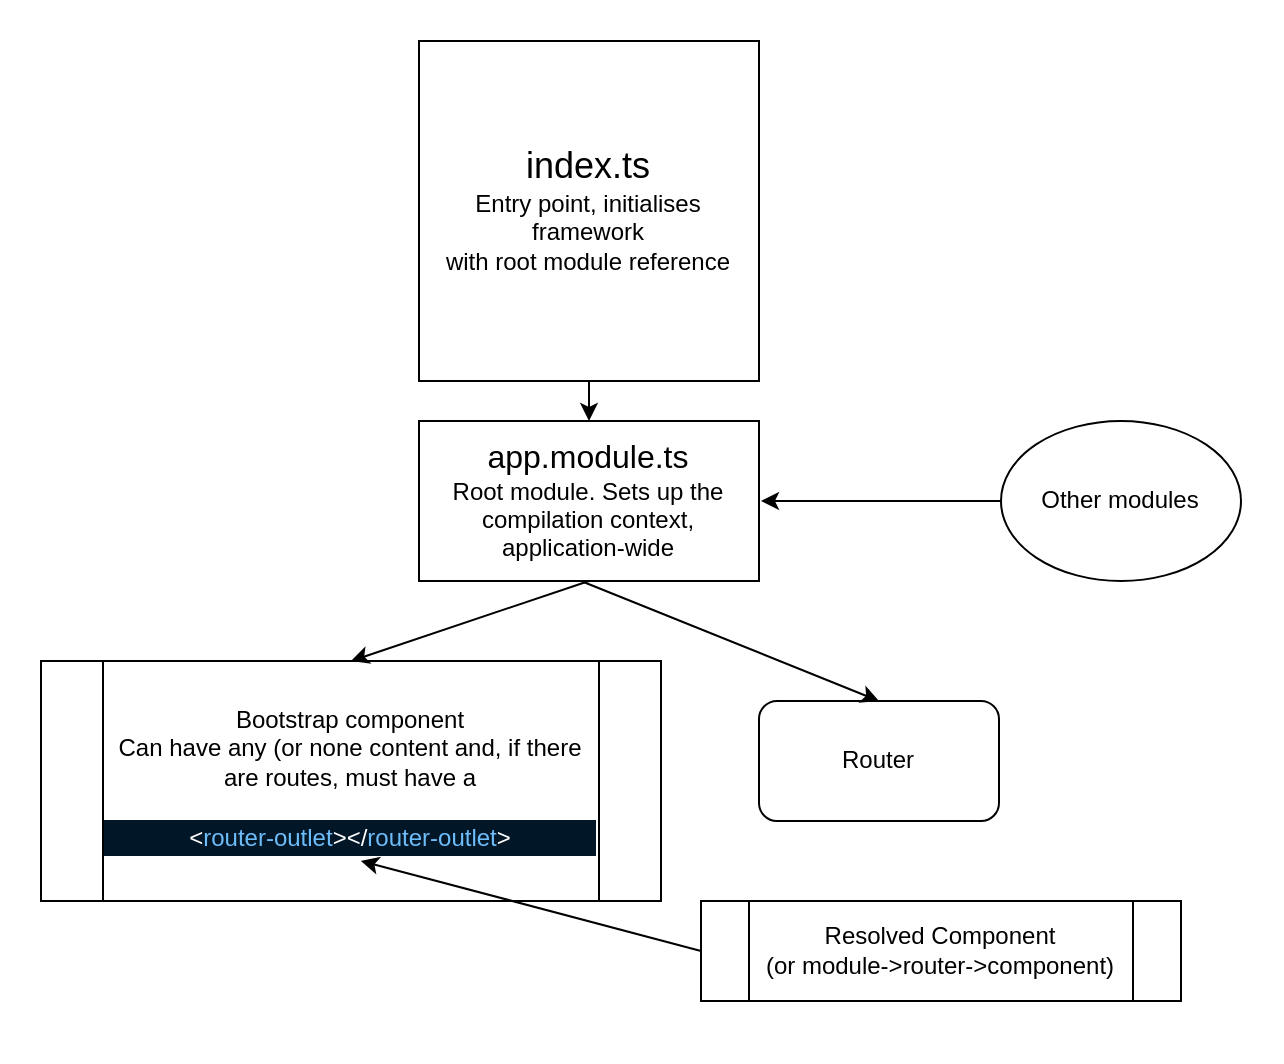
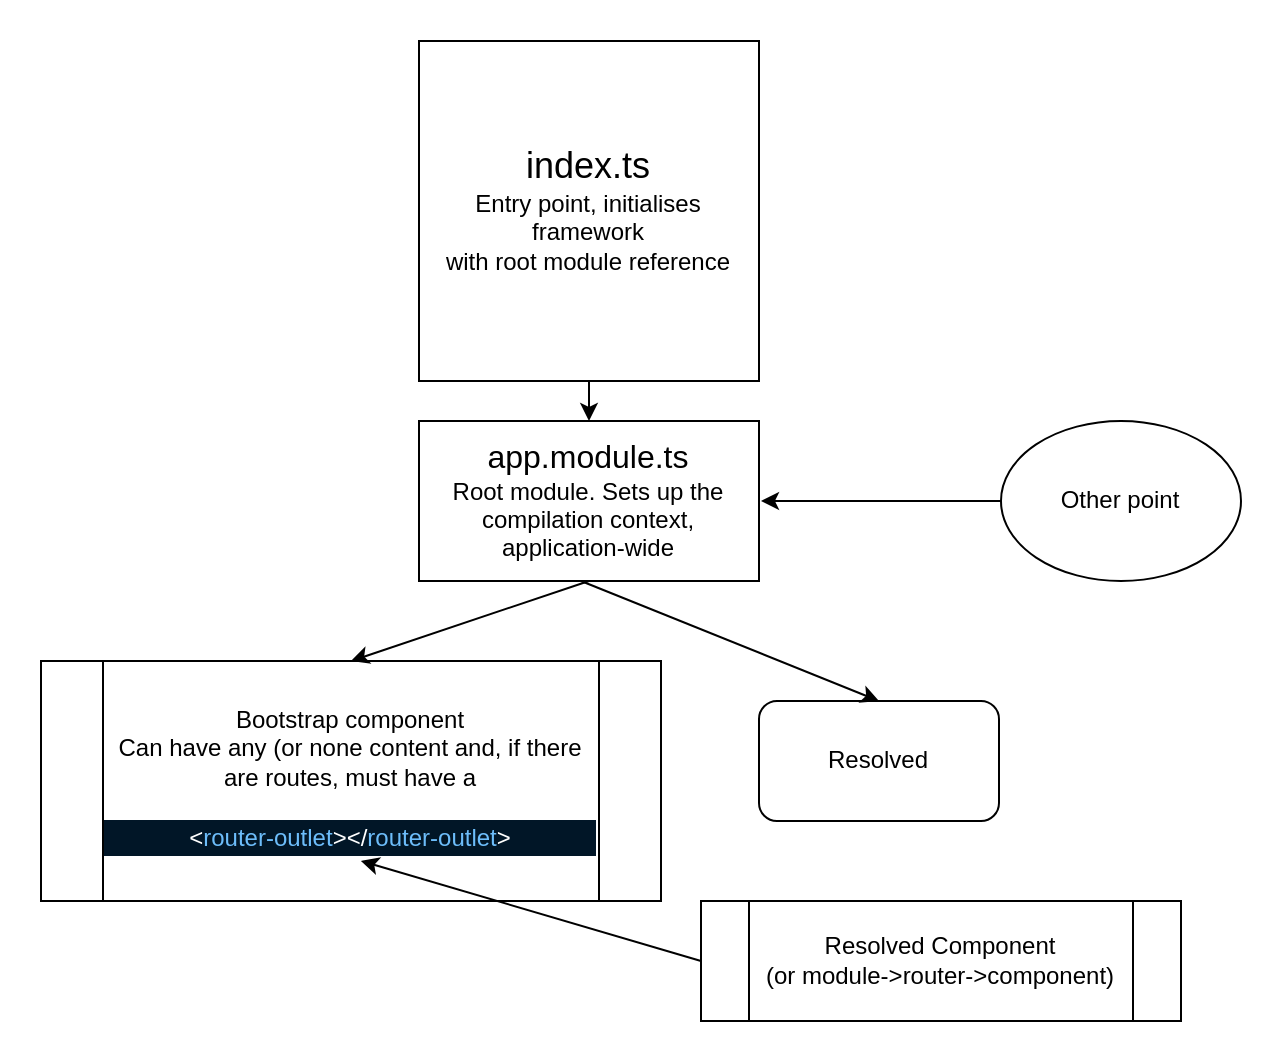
node "Other modules": label "Other modules" -> "Other point"
node "Router": label "Router" -> "Resolved"
node "Resolved Component (or module->router->component)": size 480x100 -> 480x120
